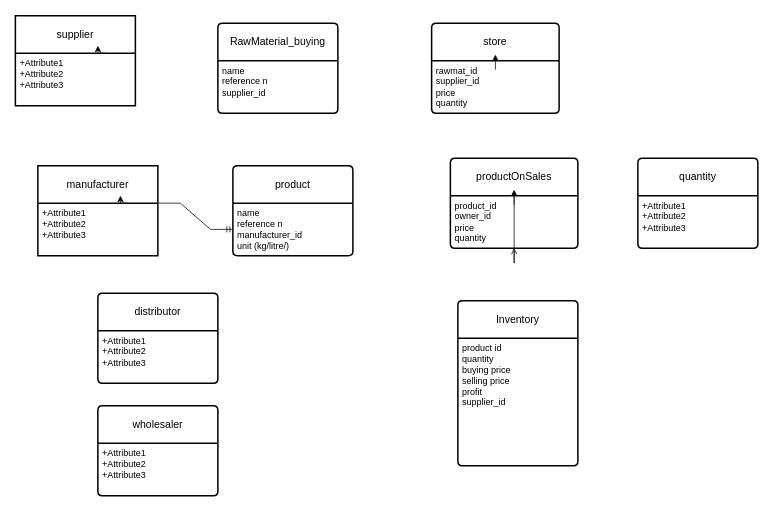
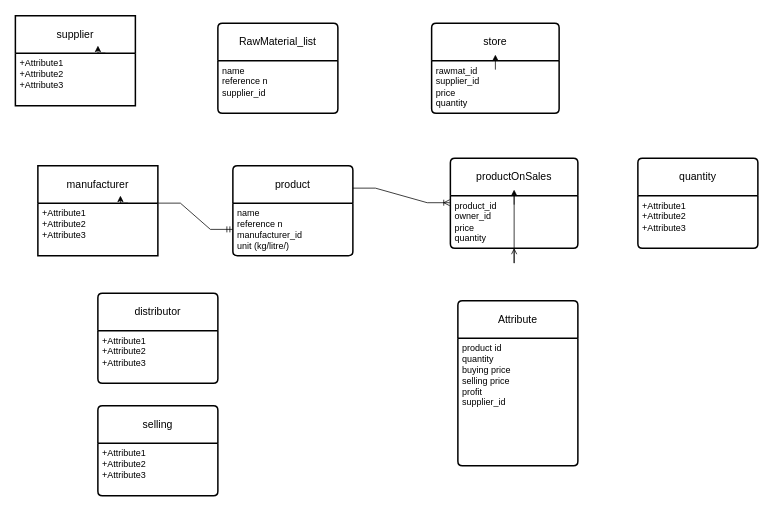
node "RawMaterial_buying": label "RawMaterial_buying" -> "RawMaterial_list"
edge "product" -> "product_id owner_id price quantity": added
node "Inventory": label "Inventory" -> "Attribute"
node "wholesaler": label "wholesaler" -> "selling"
